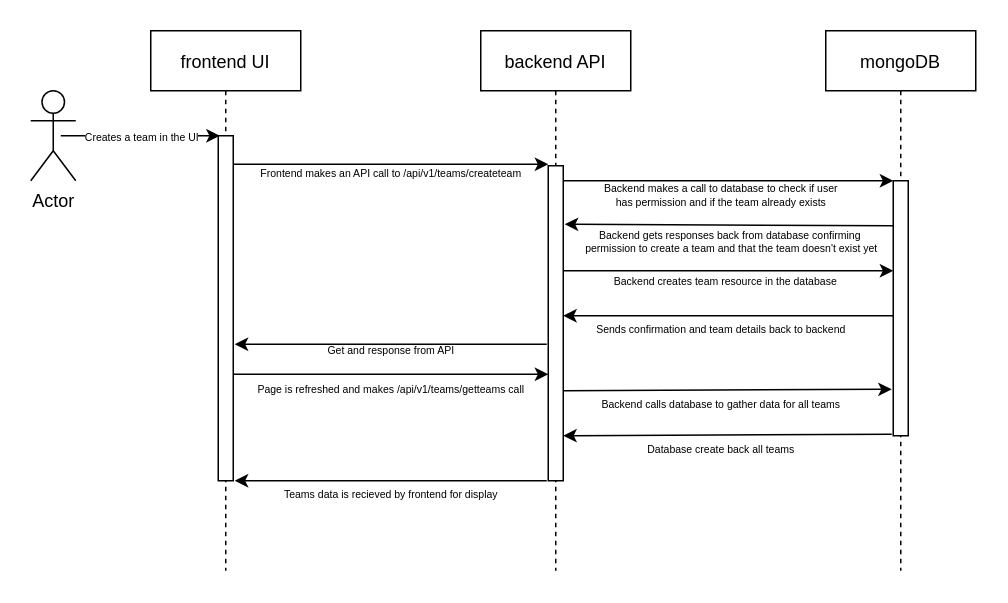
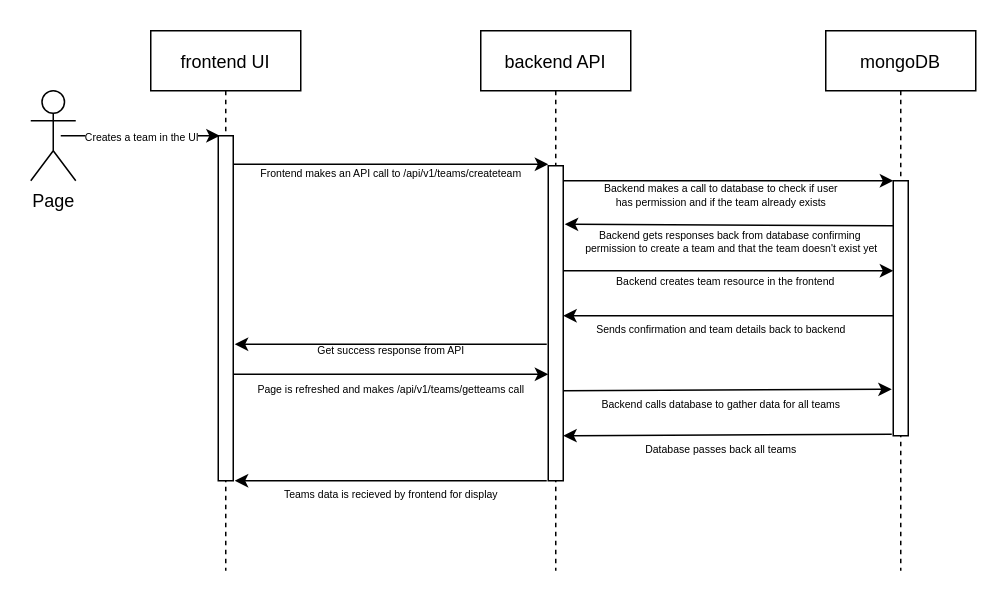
node "Actor": label "Actor" -> "Page"
node "Backend creates team resource in the database": label "Backend creates team resource in the database" -> "Backend creates team resource in the frontend"
node "Get and response from API": label "Get and response from API" -> "Get success response from API"
node "Database create back all teams": label "Database create back all teams" -> "Database passes back all teams"
